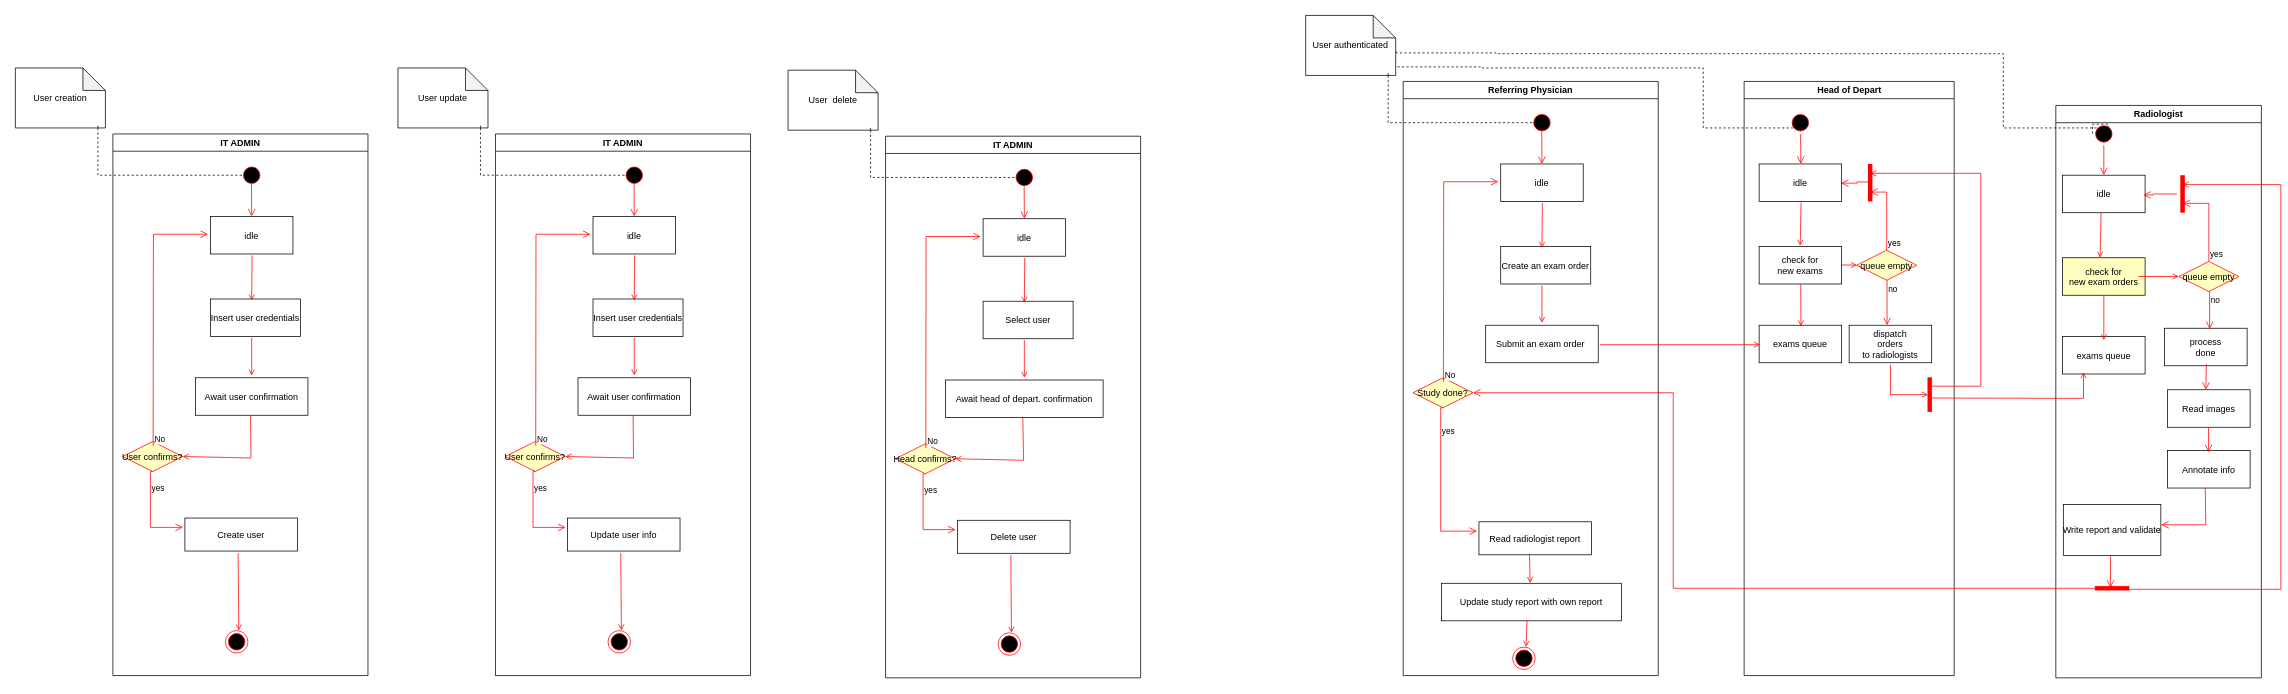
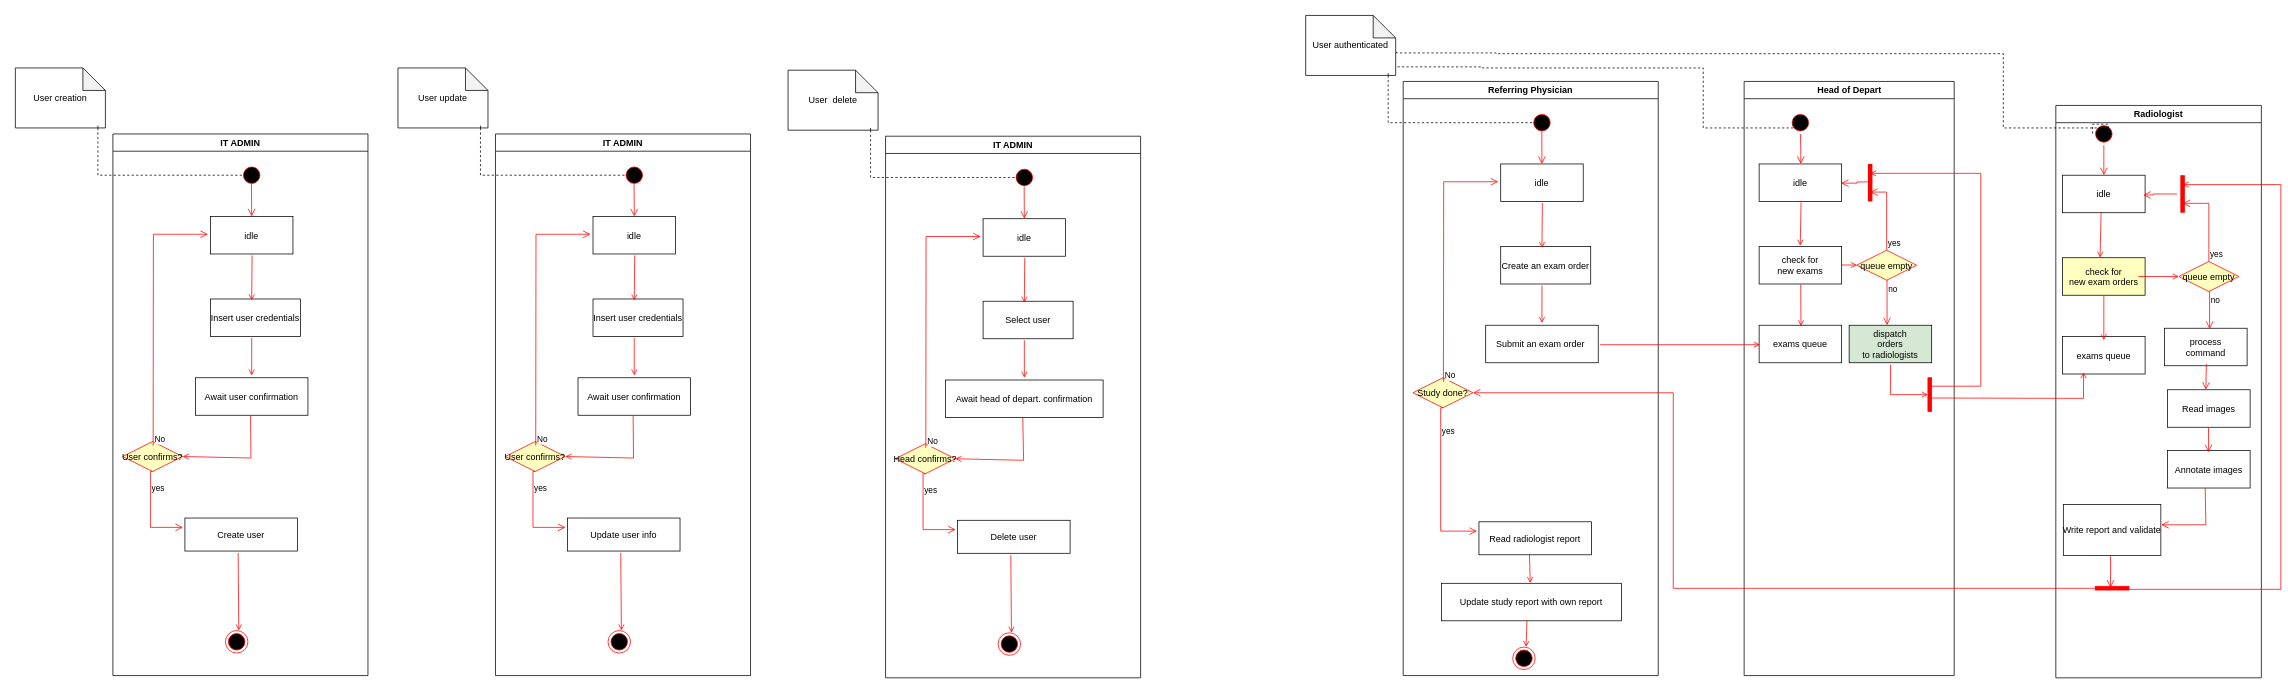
node "process done": label "process done" -> "process command"
node "dispatch orders to radiologists": fillcolor #ffffff -> #d5e8d4
node "Annotate info": label "Annotate info" -> "Annotate images"
